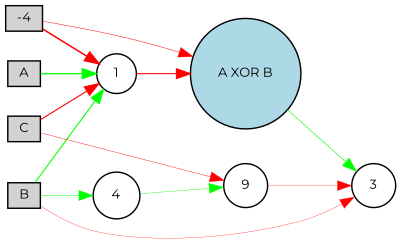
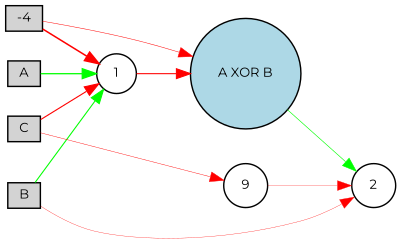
node "3": label "3" -> "2"
node "4": removed
